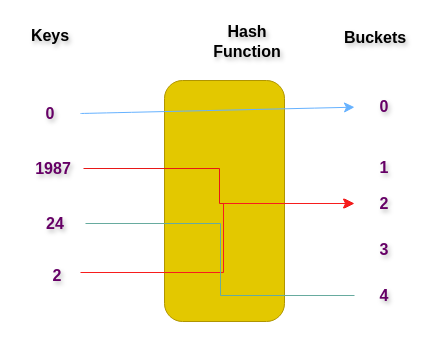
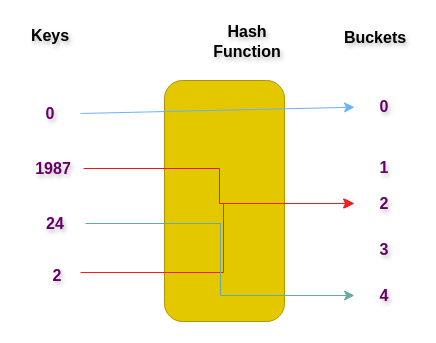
edge "24" -- "4": arrowhead none -> classic
